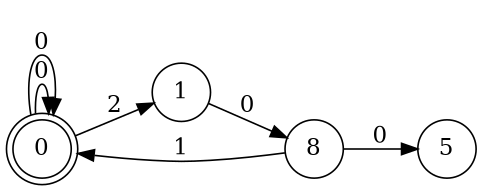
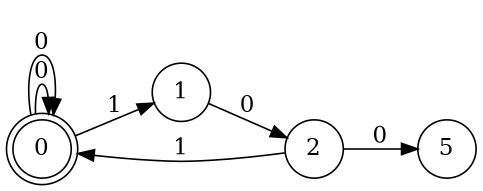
edge "0" -> "1": label "2" -> "1"
node "8": label "8" -> "2"
